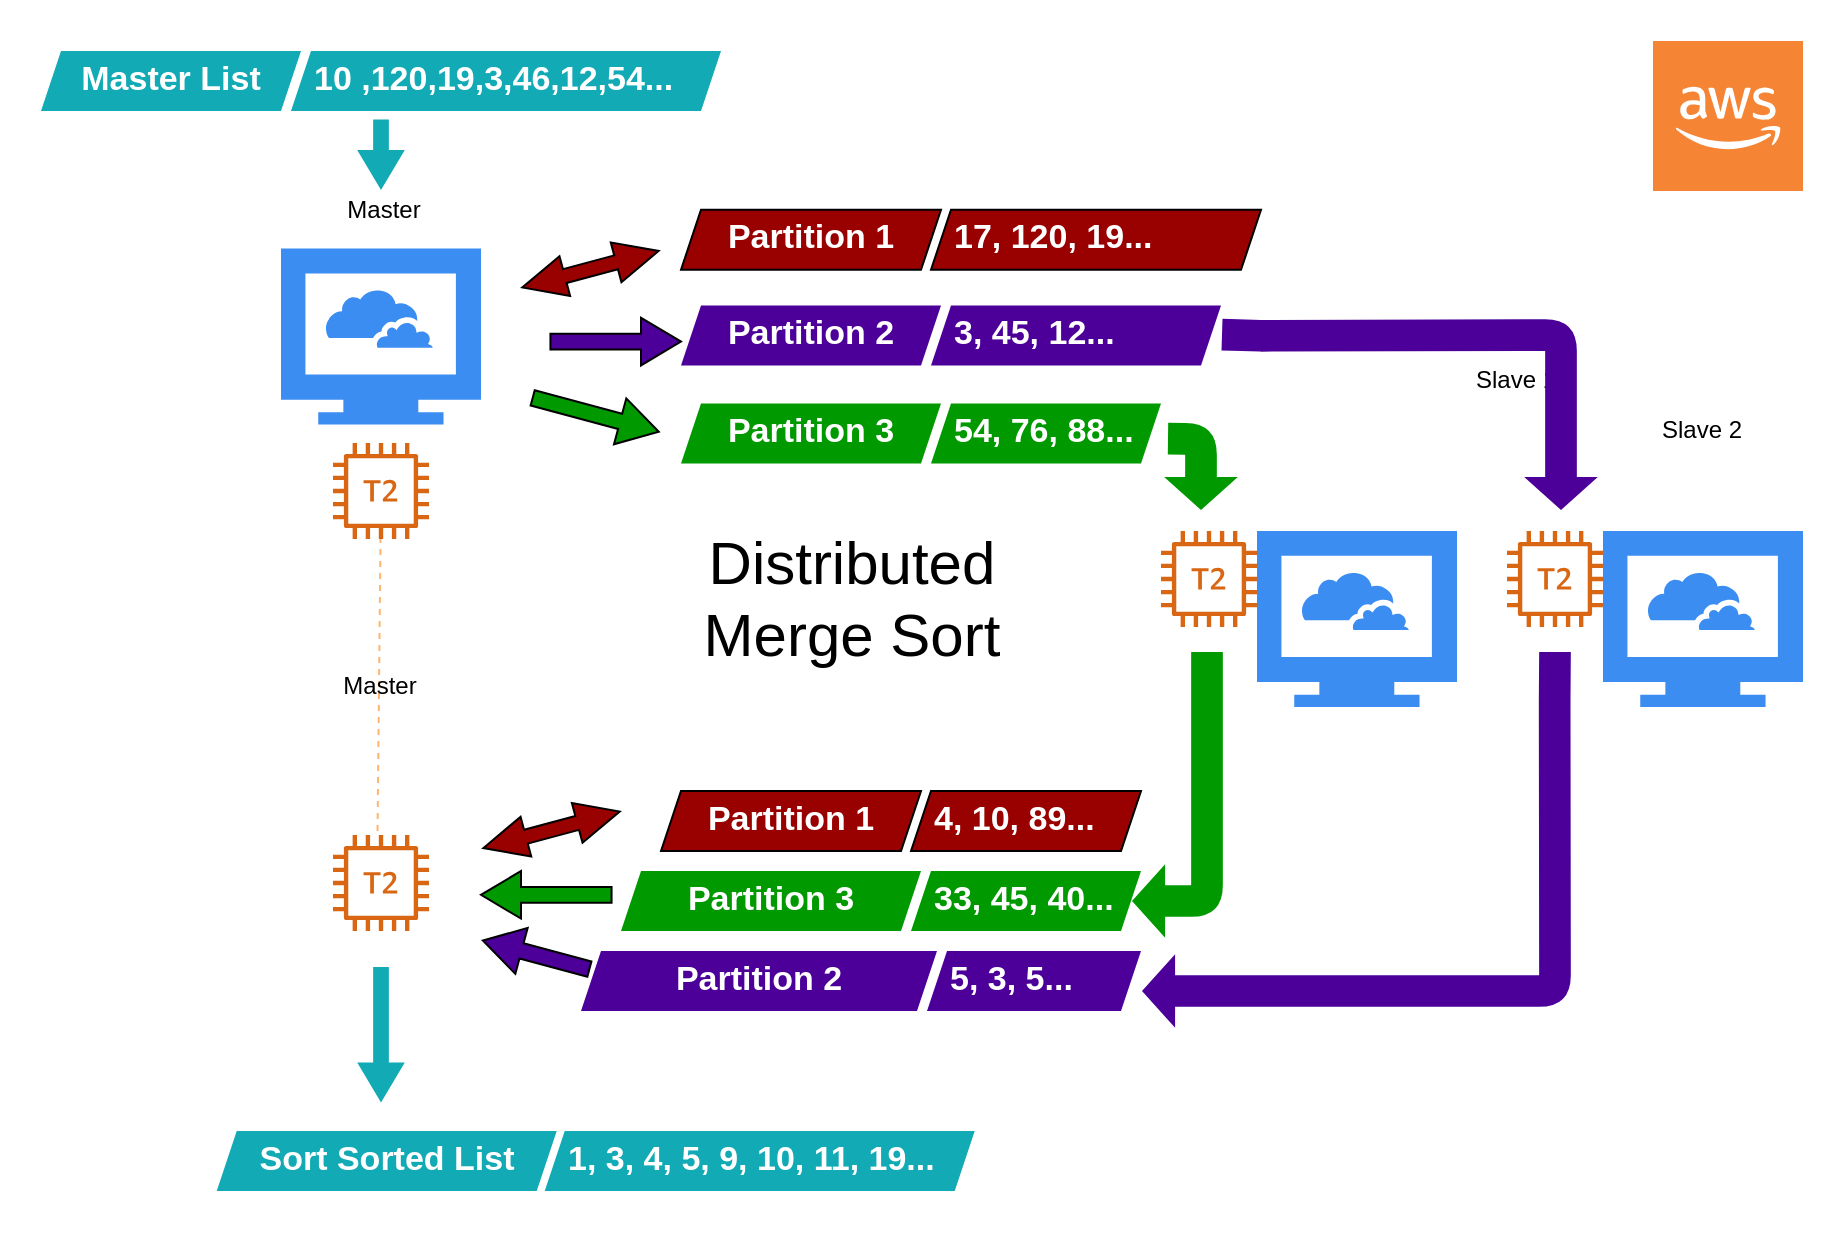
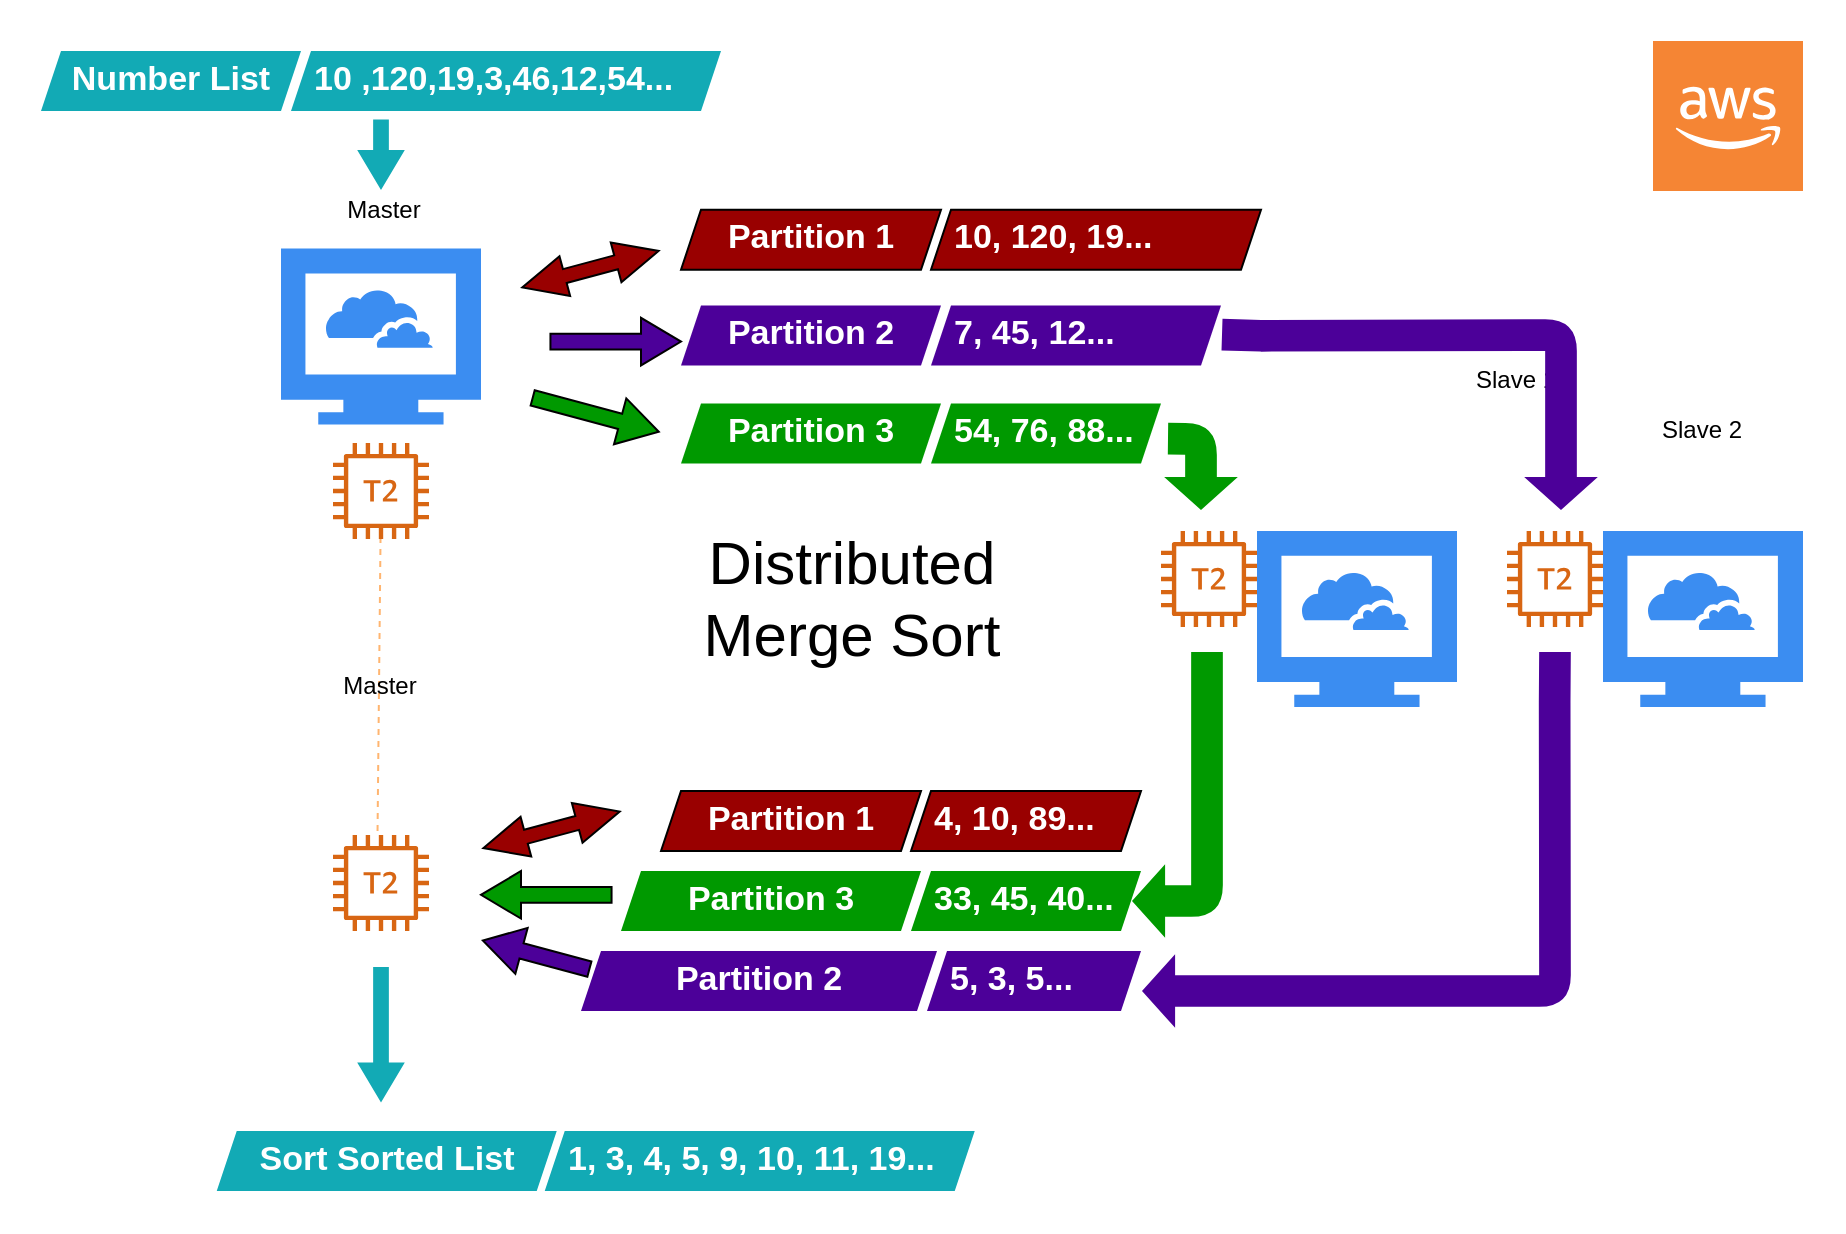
node "Master List": label "Master List" -> "Number List"
node "17, 120, 19...": label "17, 120, 19..." -> "10, 120, 19..."
node "3, 45, 12...": label "3, 45, 12..." -> "7, 45, 12..."
